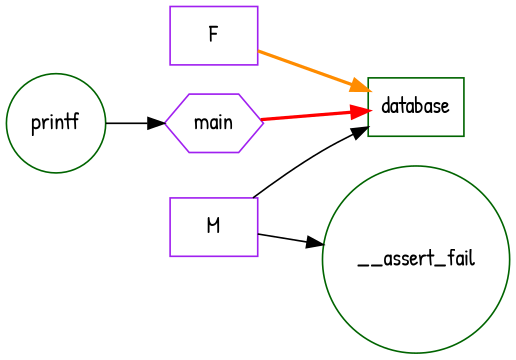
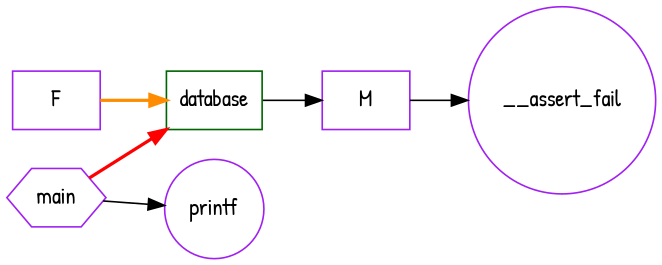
node "printf": color darkgreen -> purple
edge "printf" -> "main": reversed
edge "M" -> "database": reversed
node "__assert_fail": color darkgreen -> purple
